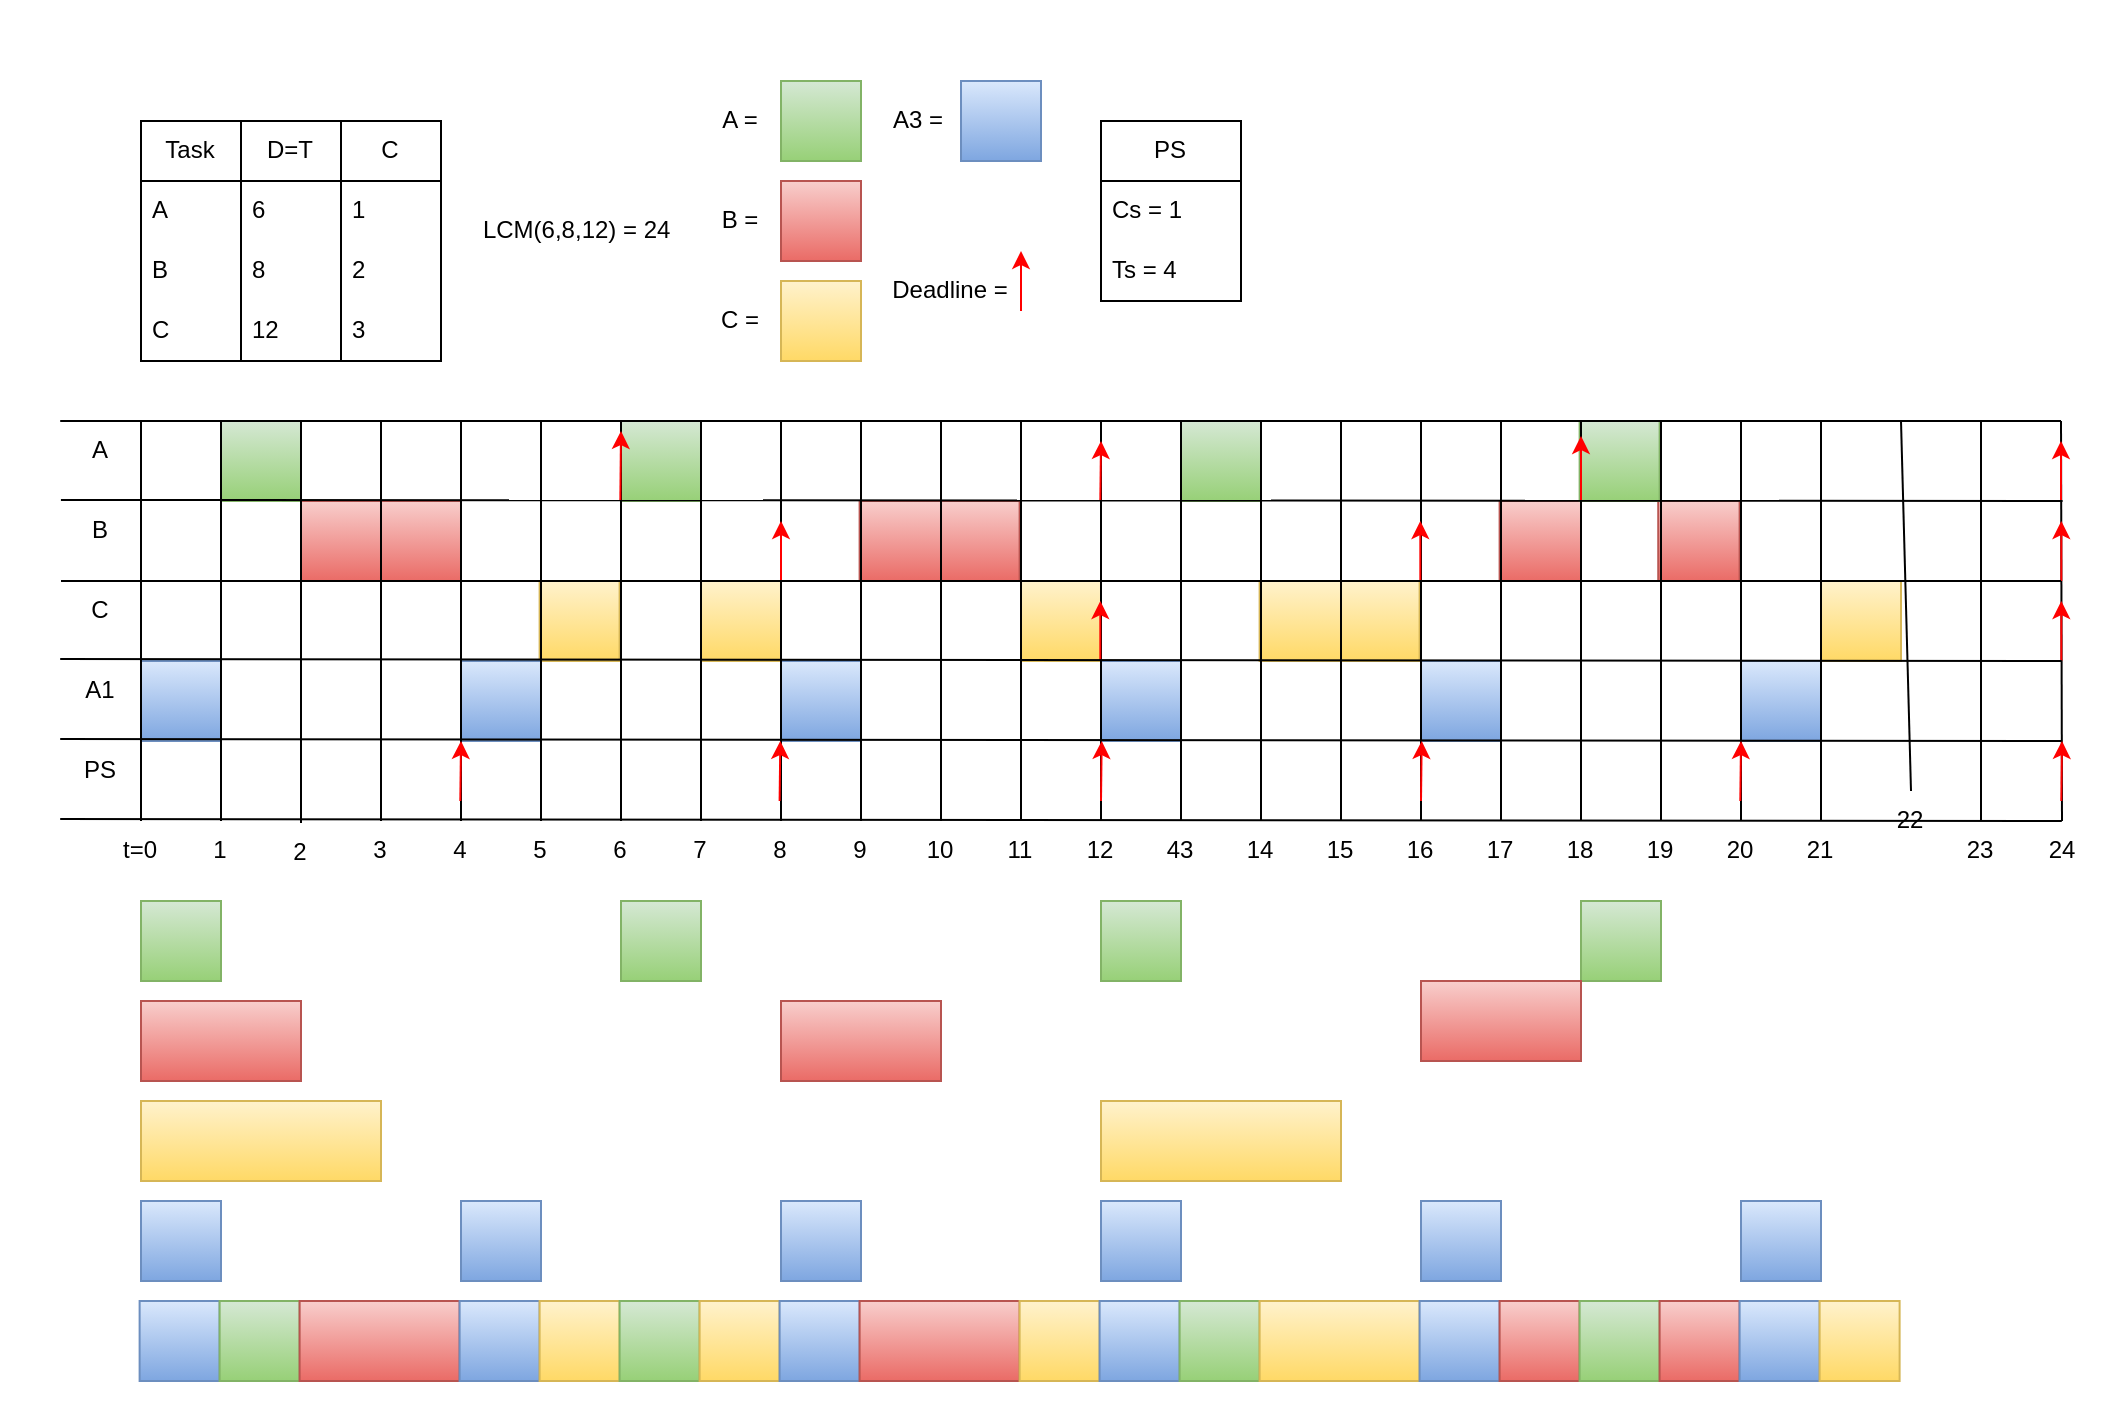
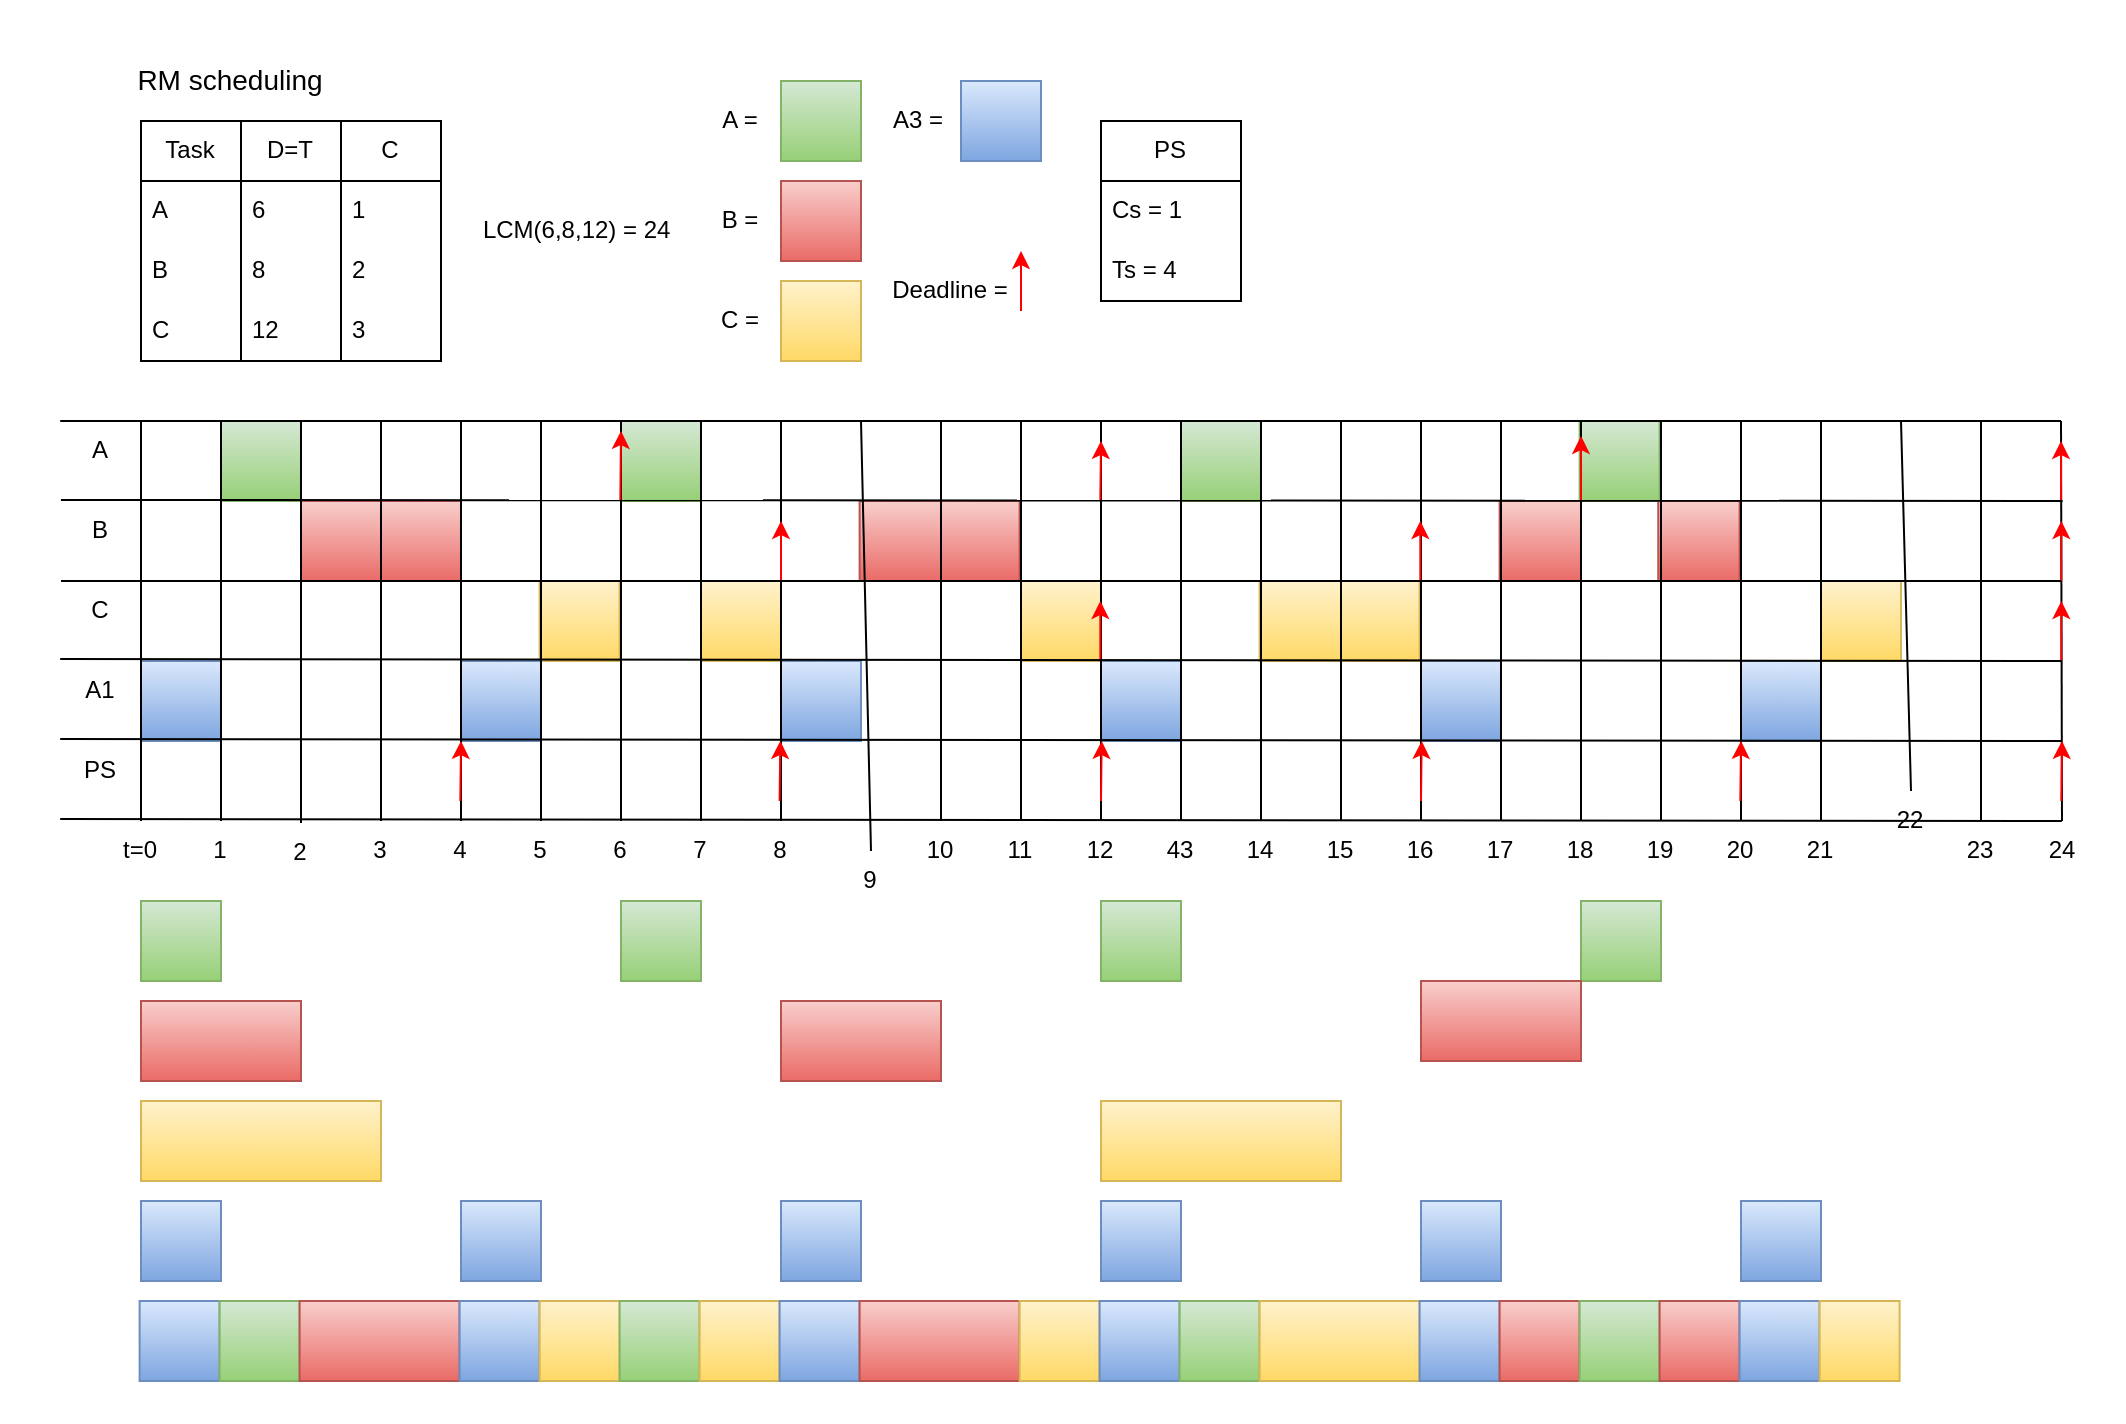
node "RM scheduling": added
node "9": moved (861, 851) -> (871, 881)
